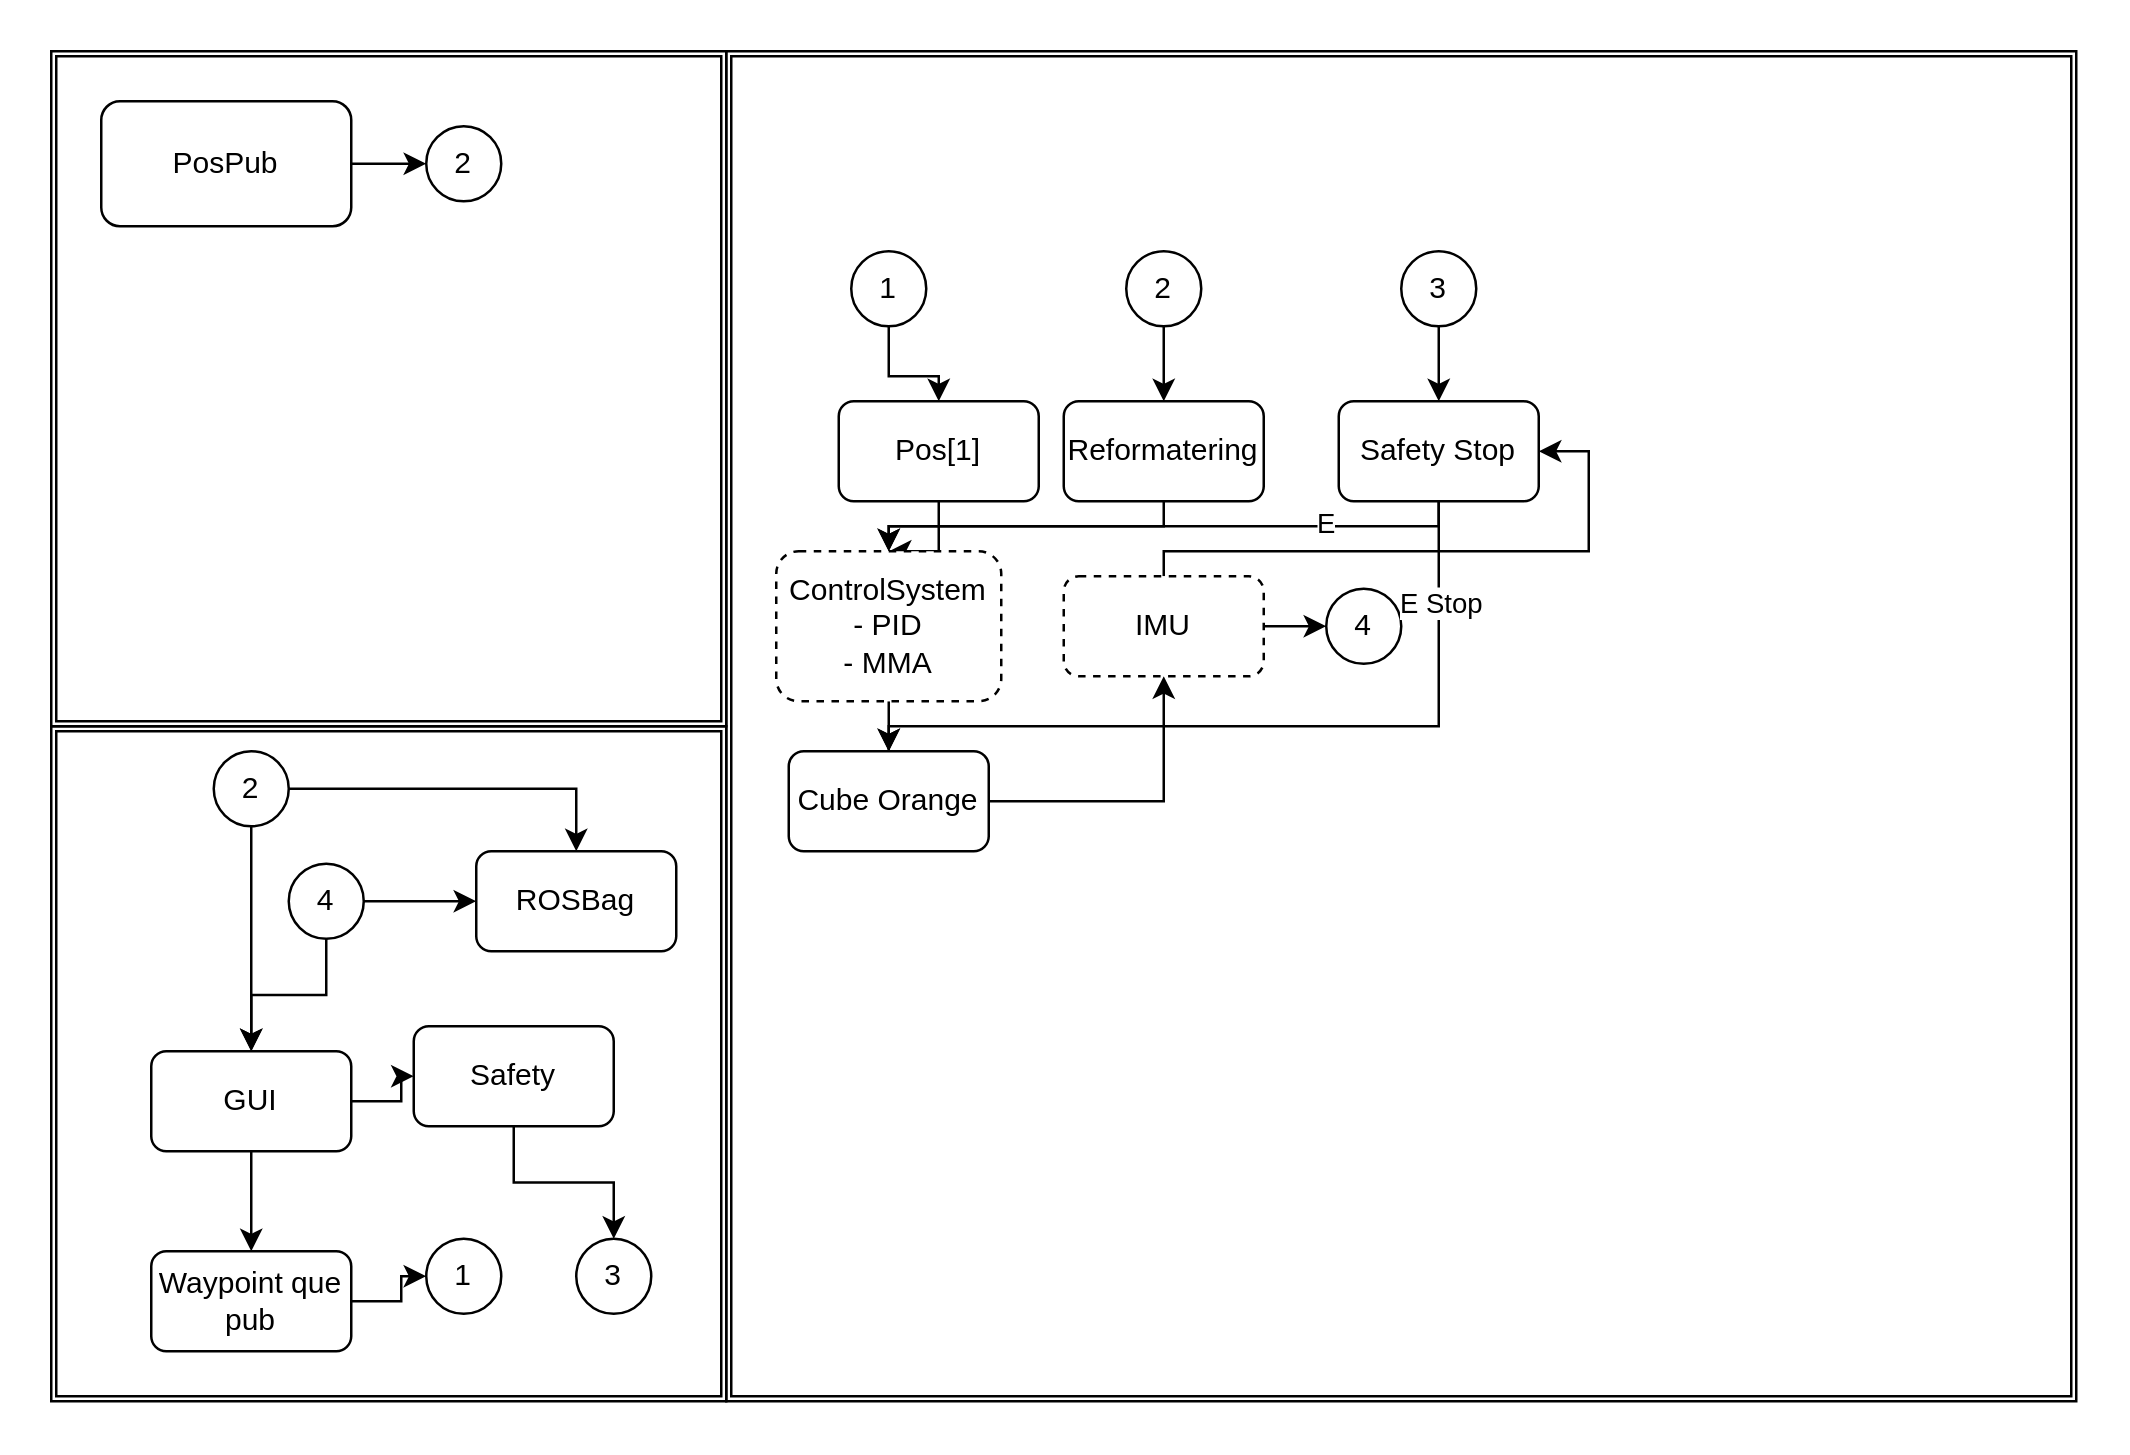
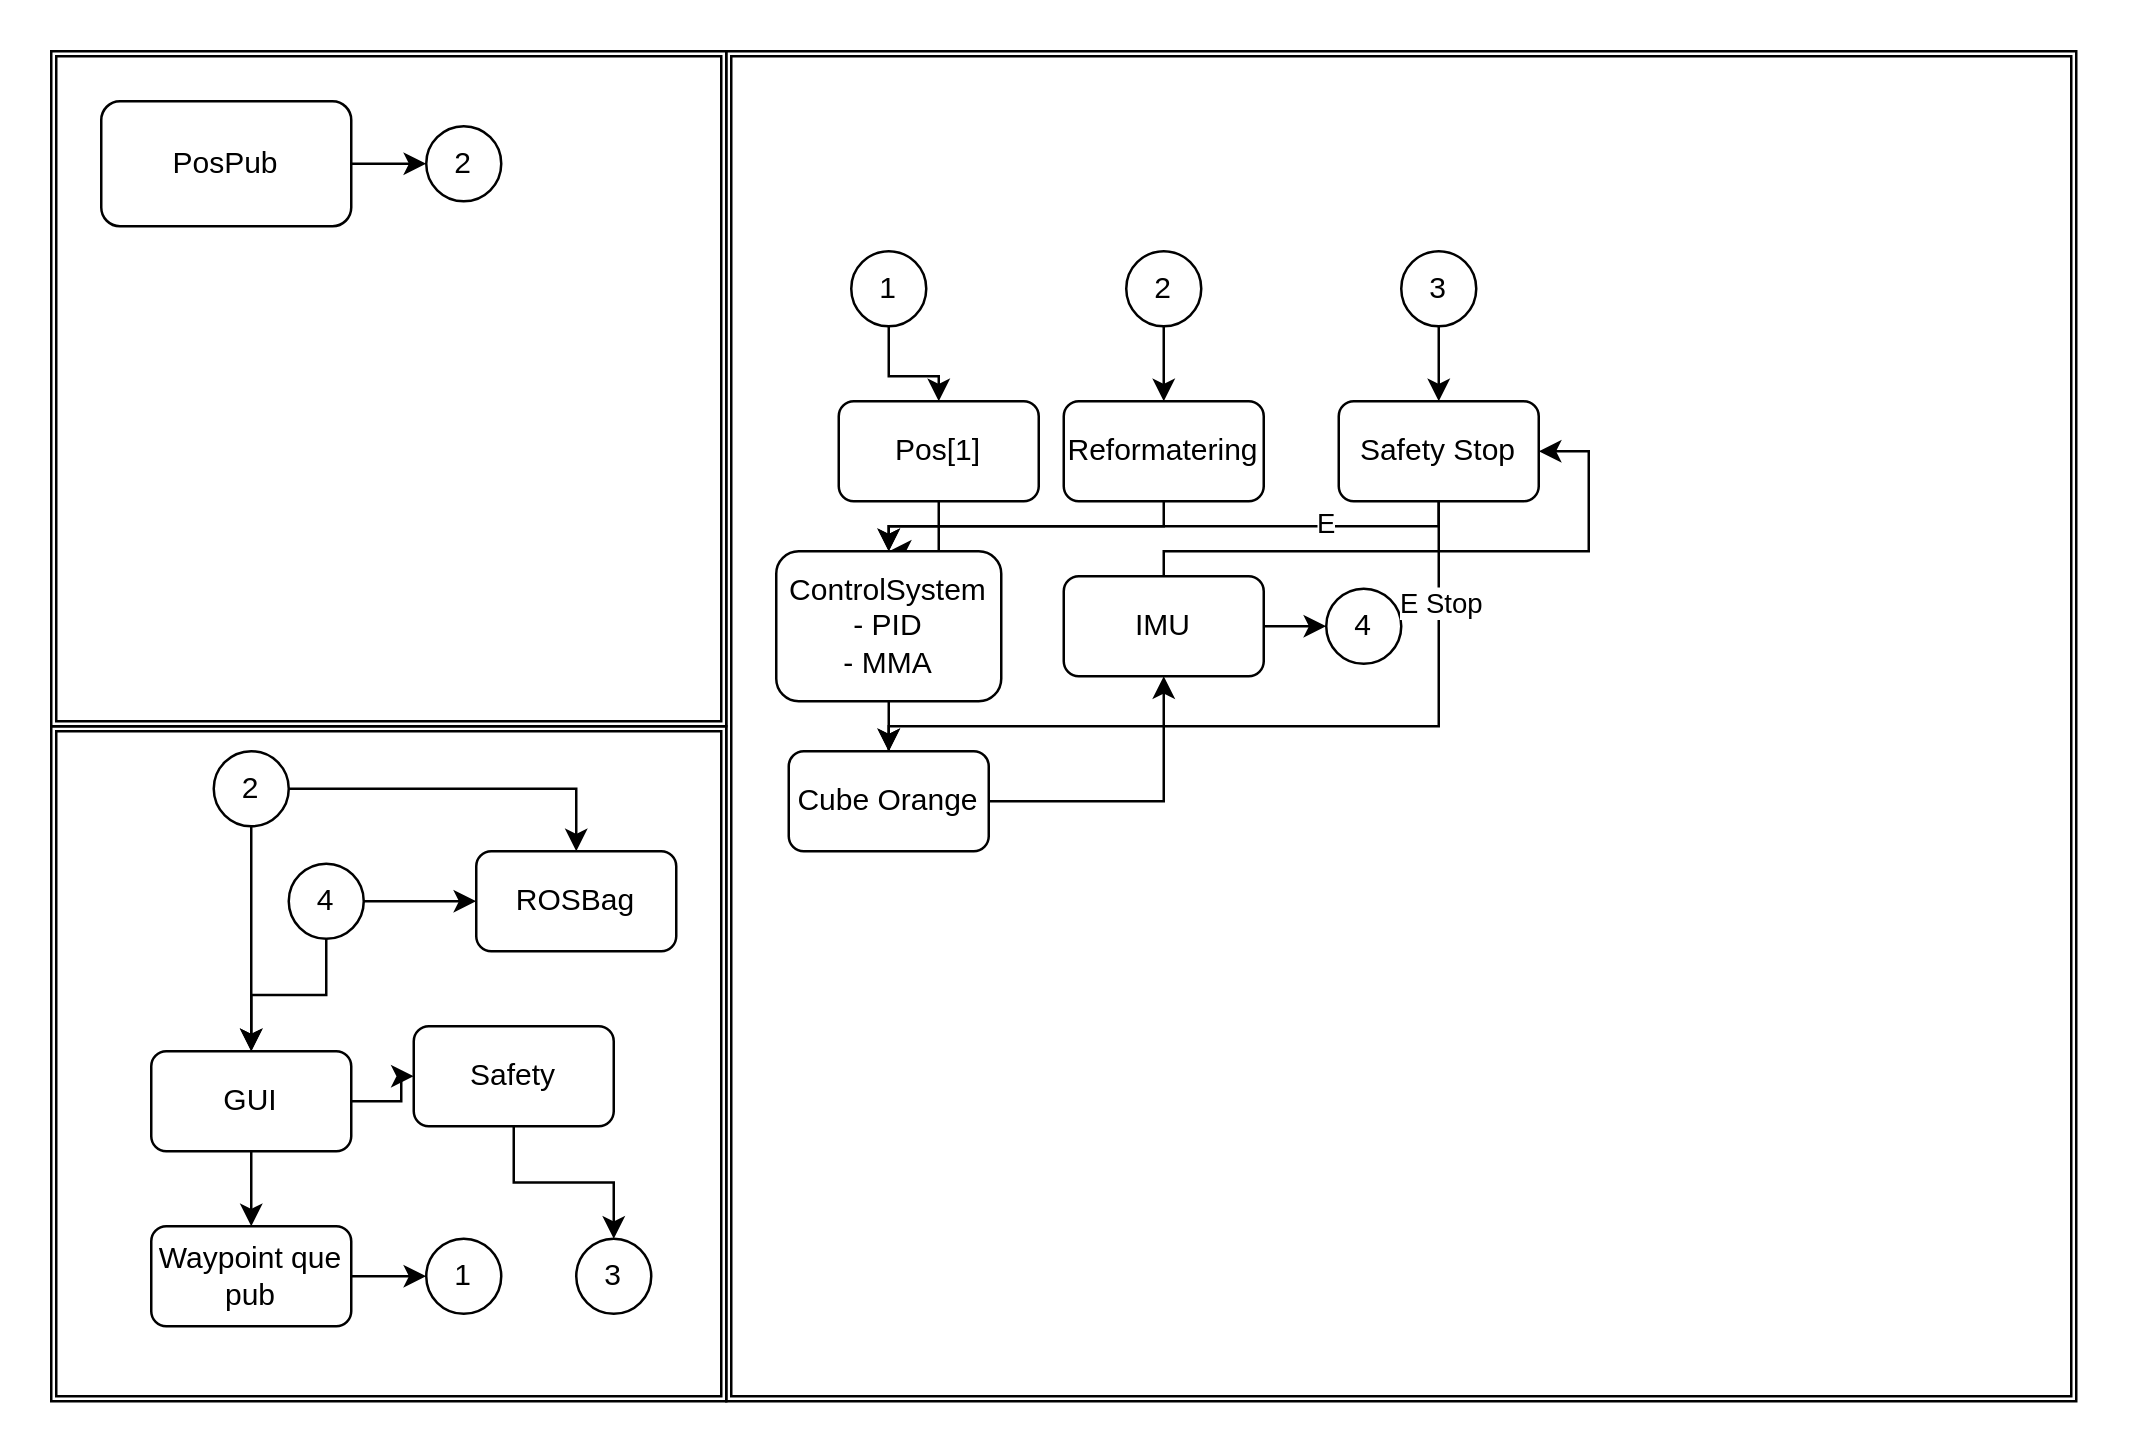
node "ControlSystem - PID - MMA": style dashed -> solid
node "IMU": style dashed -> solid
node "Waypoint que pub": moved (251, 1301) -> (251, 1276)
